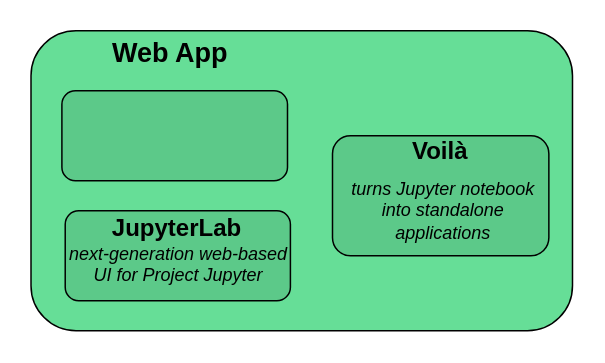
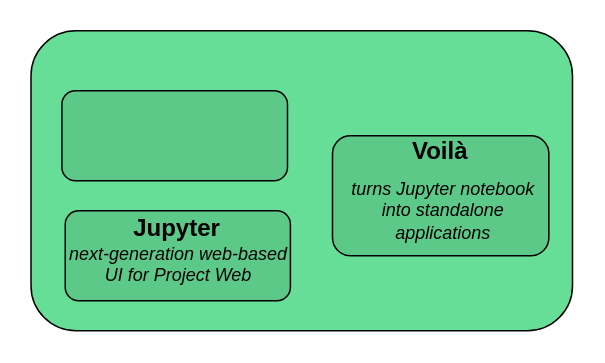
node "Web App": removed
node "JupyterLab": label "JupyterLab" -> "Jupyter"
node "next-generation web-based UI for Project Jupyter": label "next-generation web-based UI for Project Jupyter" -> "next-generation web-based UI for Project Web"
